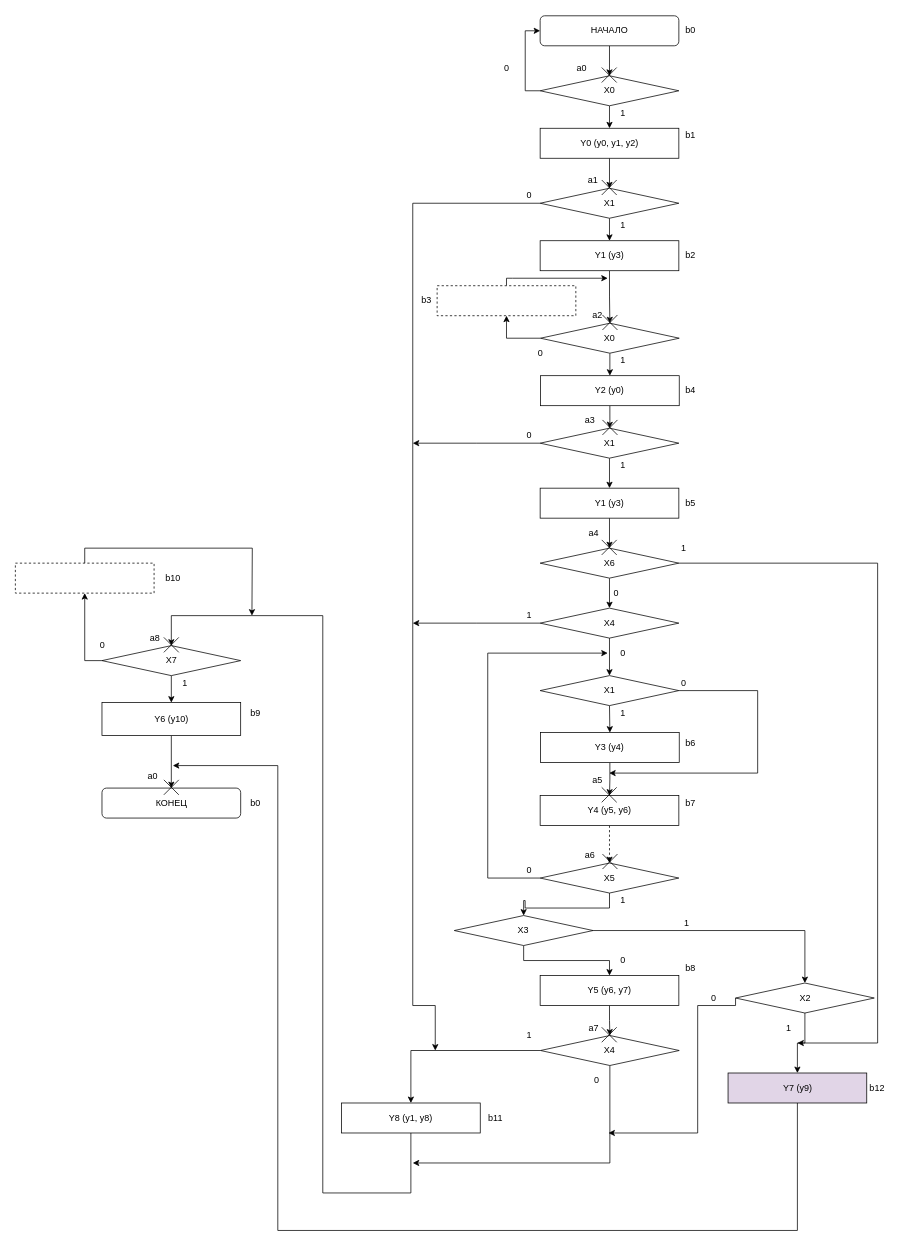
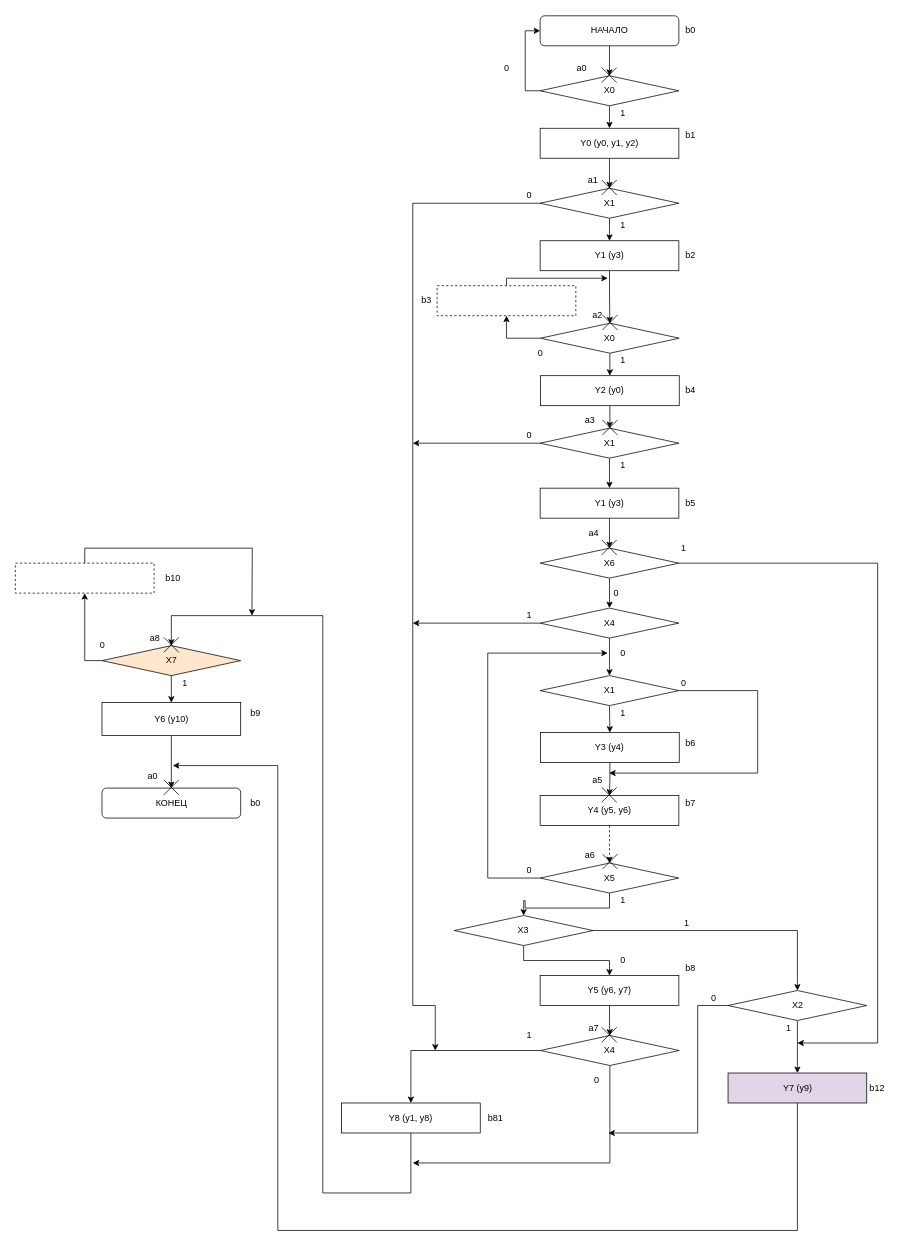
node "X7": fillcolor #ffffff -> #ffe6cc
node "X2": moved (805, 998) -> (798, 1005)
node "b11": label "b11" -> "b81"
